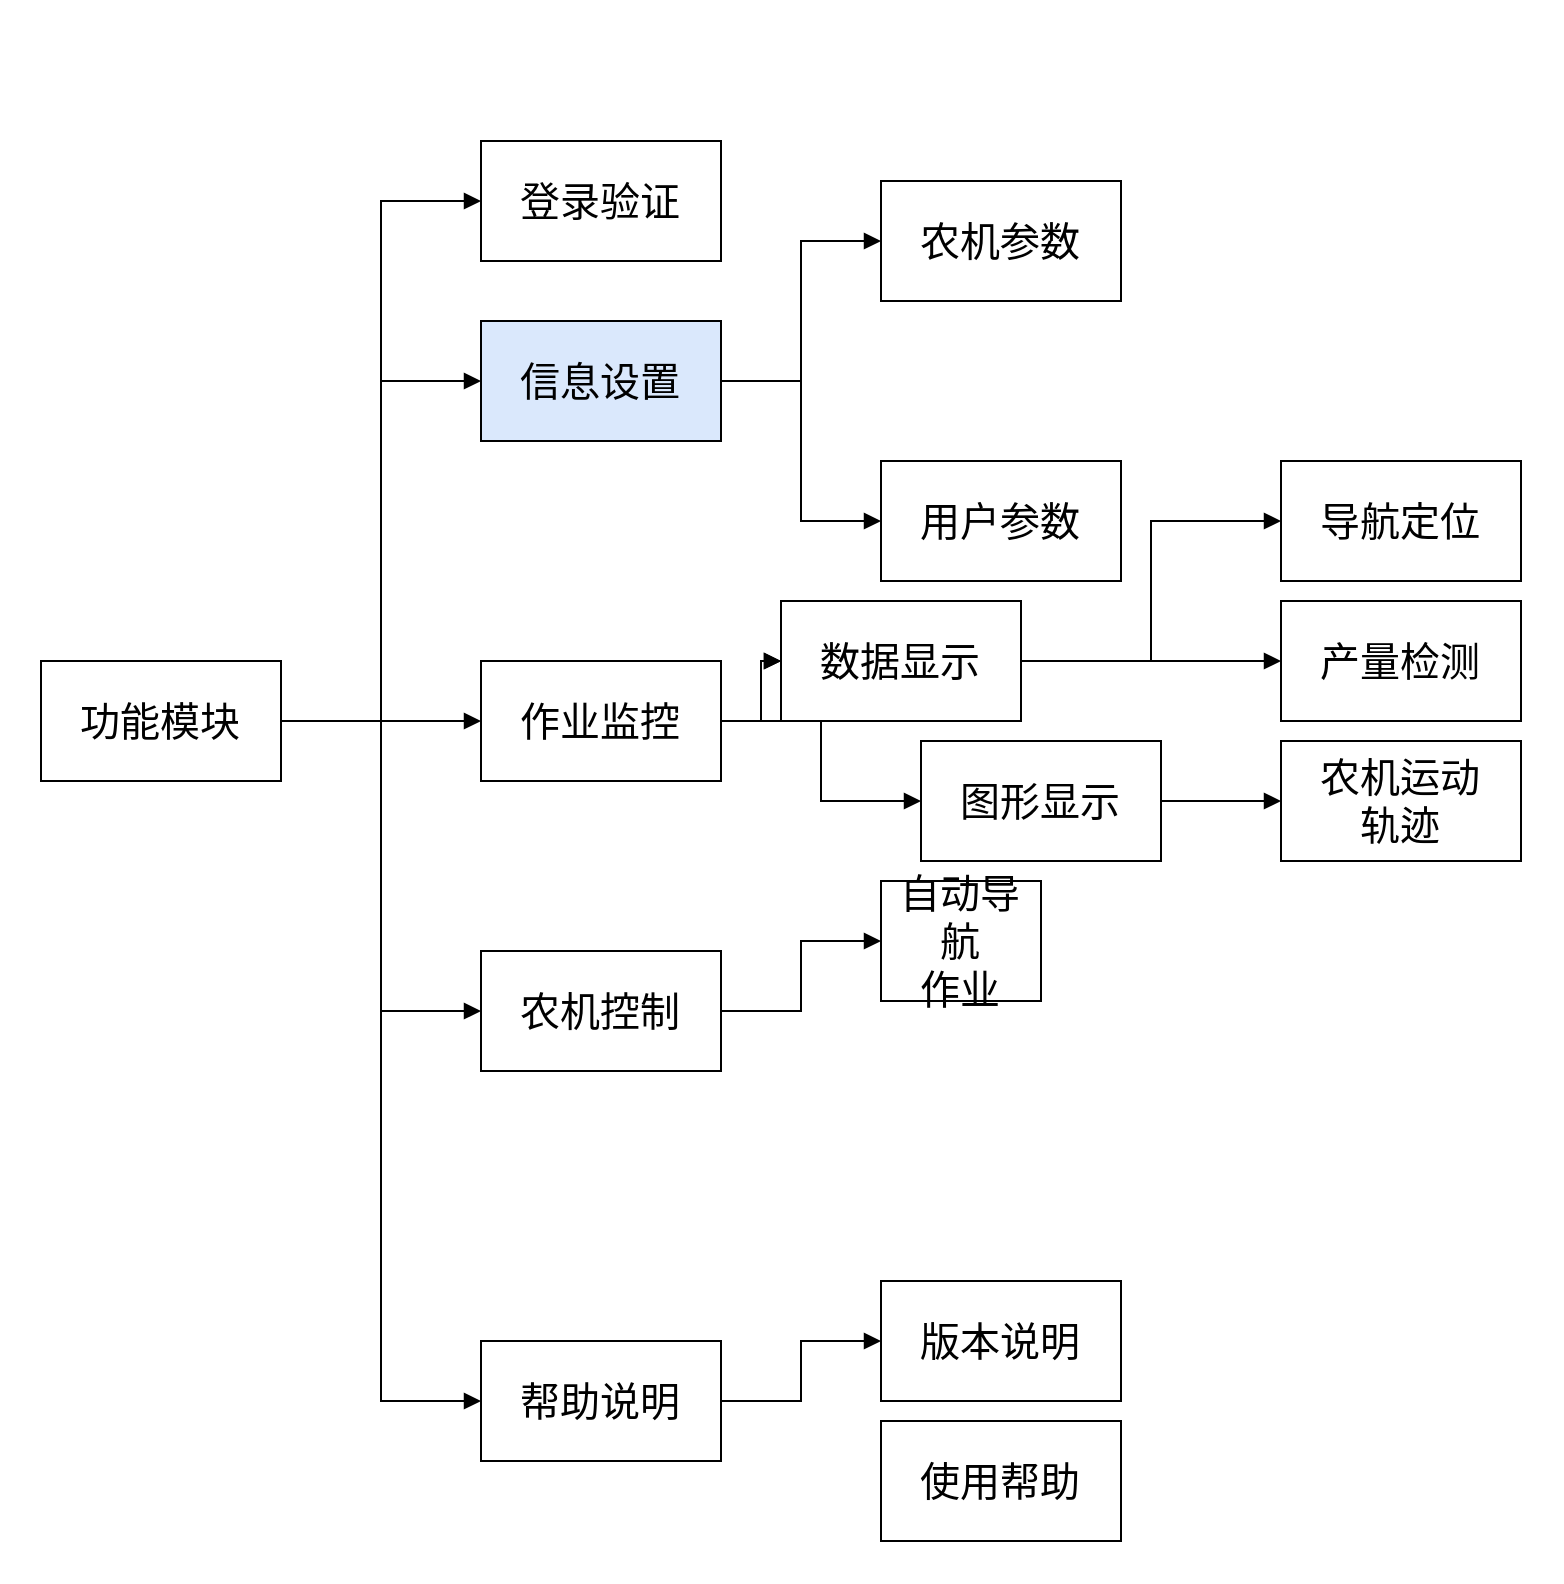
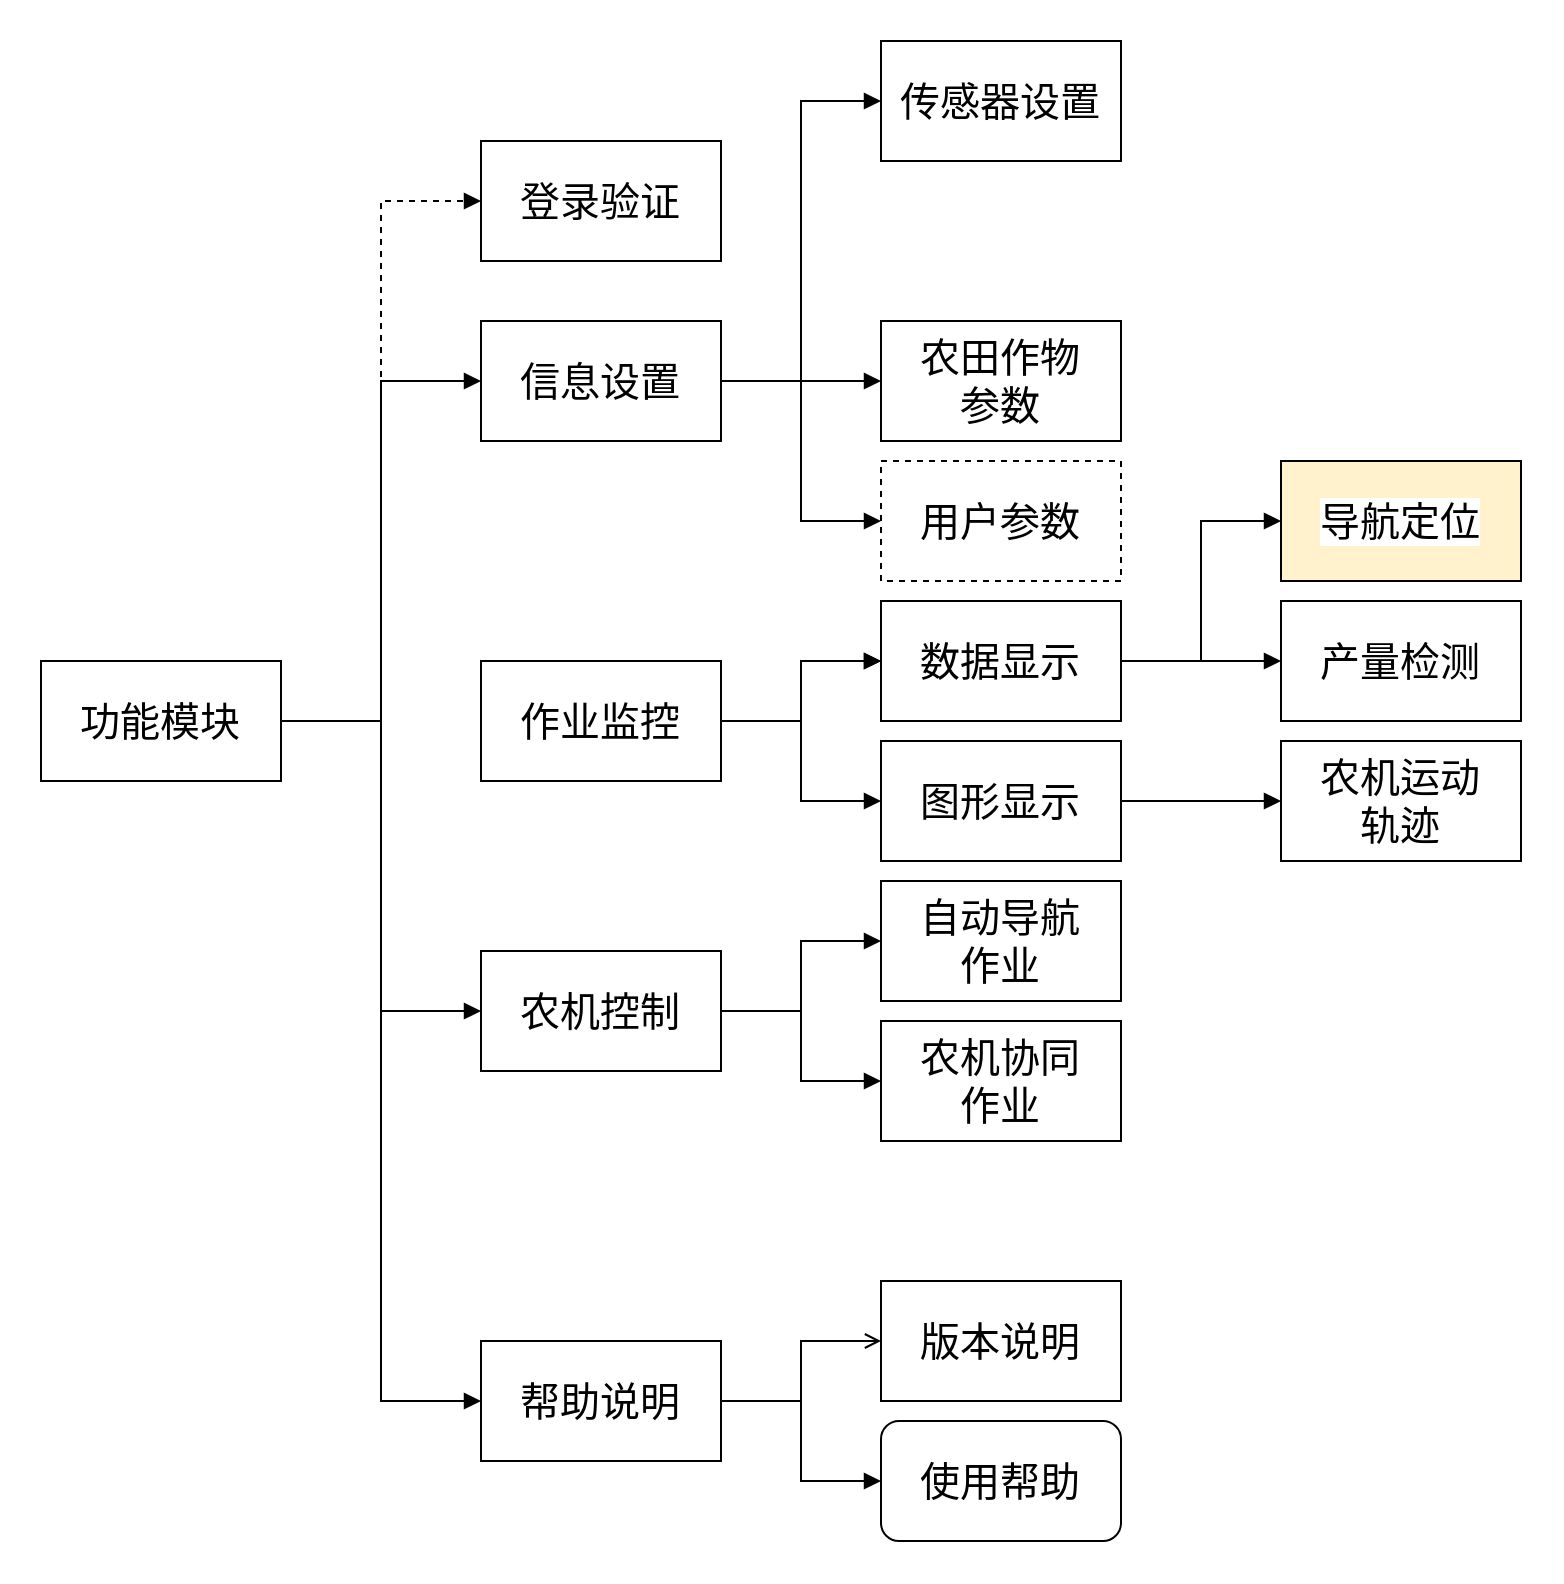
node "传感器设置": added
edge "信息设置" -> "传感器设置": added
edge "信息设置" -> "农机参数": removed
node "农机参数": removed
edge "功能模块" -> "登录验证": style solid -> dashed
node "信息设置": fillcolor #dae8fc -> #ffffff
edge "信息设置" -> "农田作物 参数": added
node "农田作物 参数": added
node "用户参数": style solid -> dashed
node "导航定位": fillcolor #ffffff -> #fff2cc
node "数据显示": moved (901, 661) -> (1001, 661)
edge "功能模块" -> "作业监控": removed
node "图形显示": moved (1041, 801) -> (1001, 801)
node "自动导航 作业": size 160x120 -> 240x120
edge "农机控制" -> "农机协同 作业": added
node "农机协同 作业": added
edge "帮助说明" -> "版本说明": arrowhead block -> open
edge "帮助说明" -> "使用帮助": added
node "使用帮助": shape rectangle -> rounded rectangle
